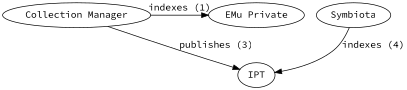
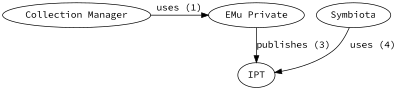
edge "Collection Manager" -> "EMu Private": label "indexes (1)" -> "uses (1)"
edge "Symbiota" -> "IPT": label "indexes (4)" -> "uses (4)"
edge "Collection Manager" -> "IPT": now "EMu Private" -> "IPT"
